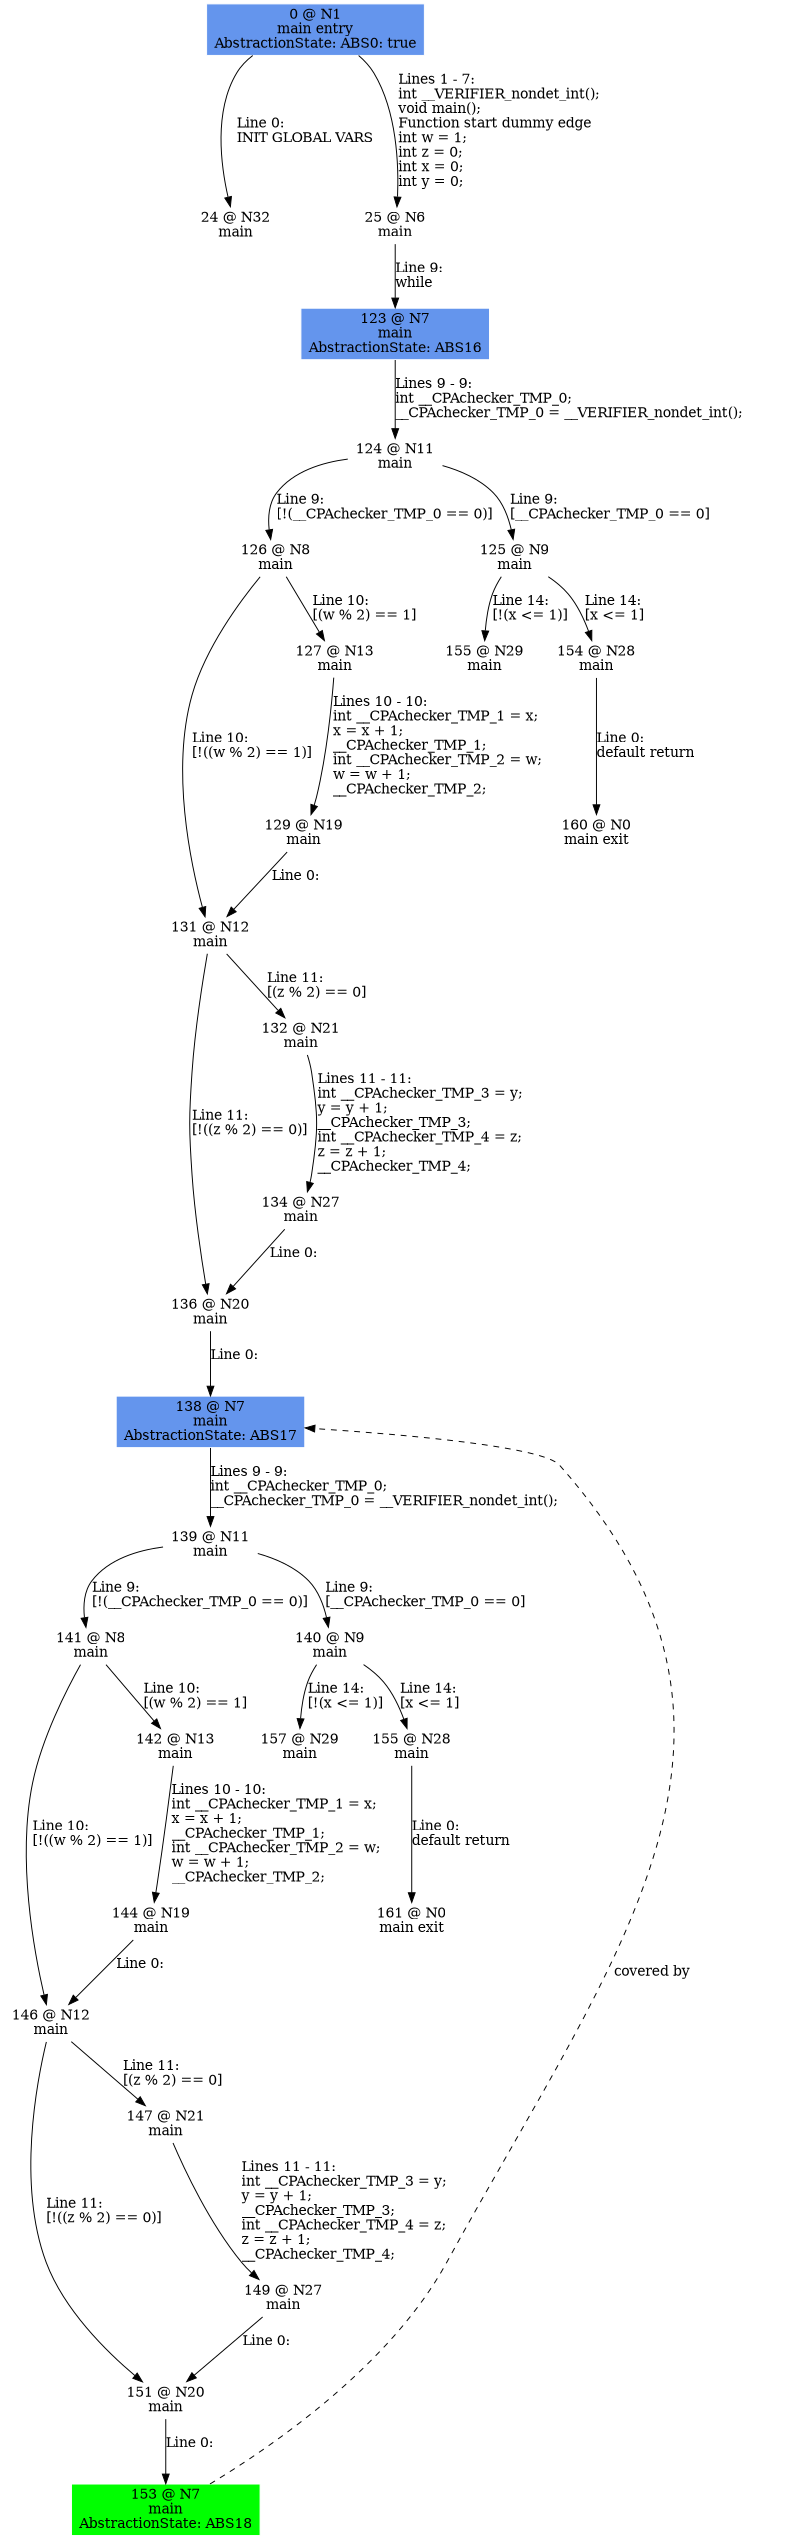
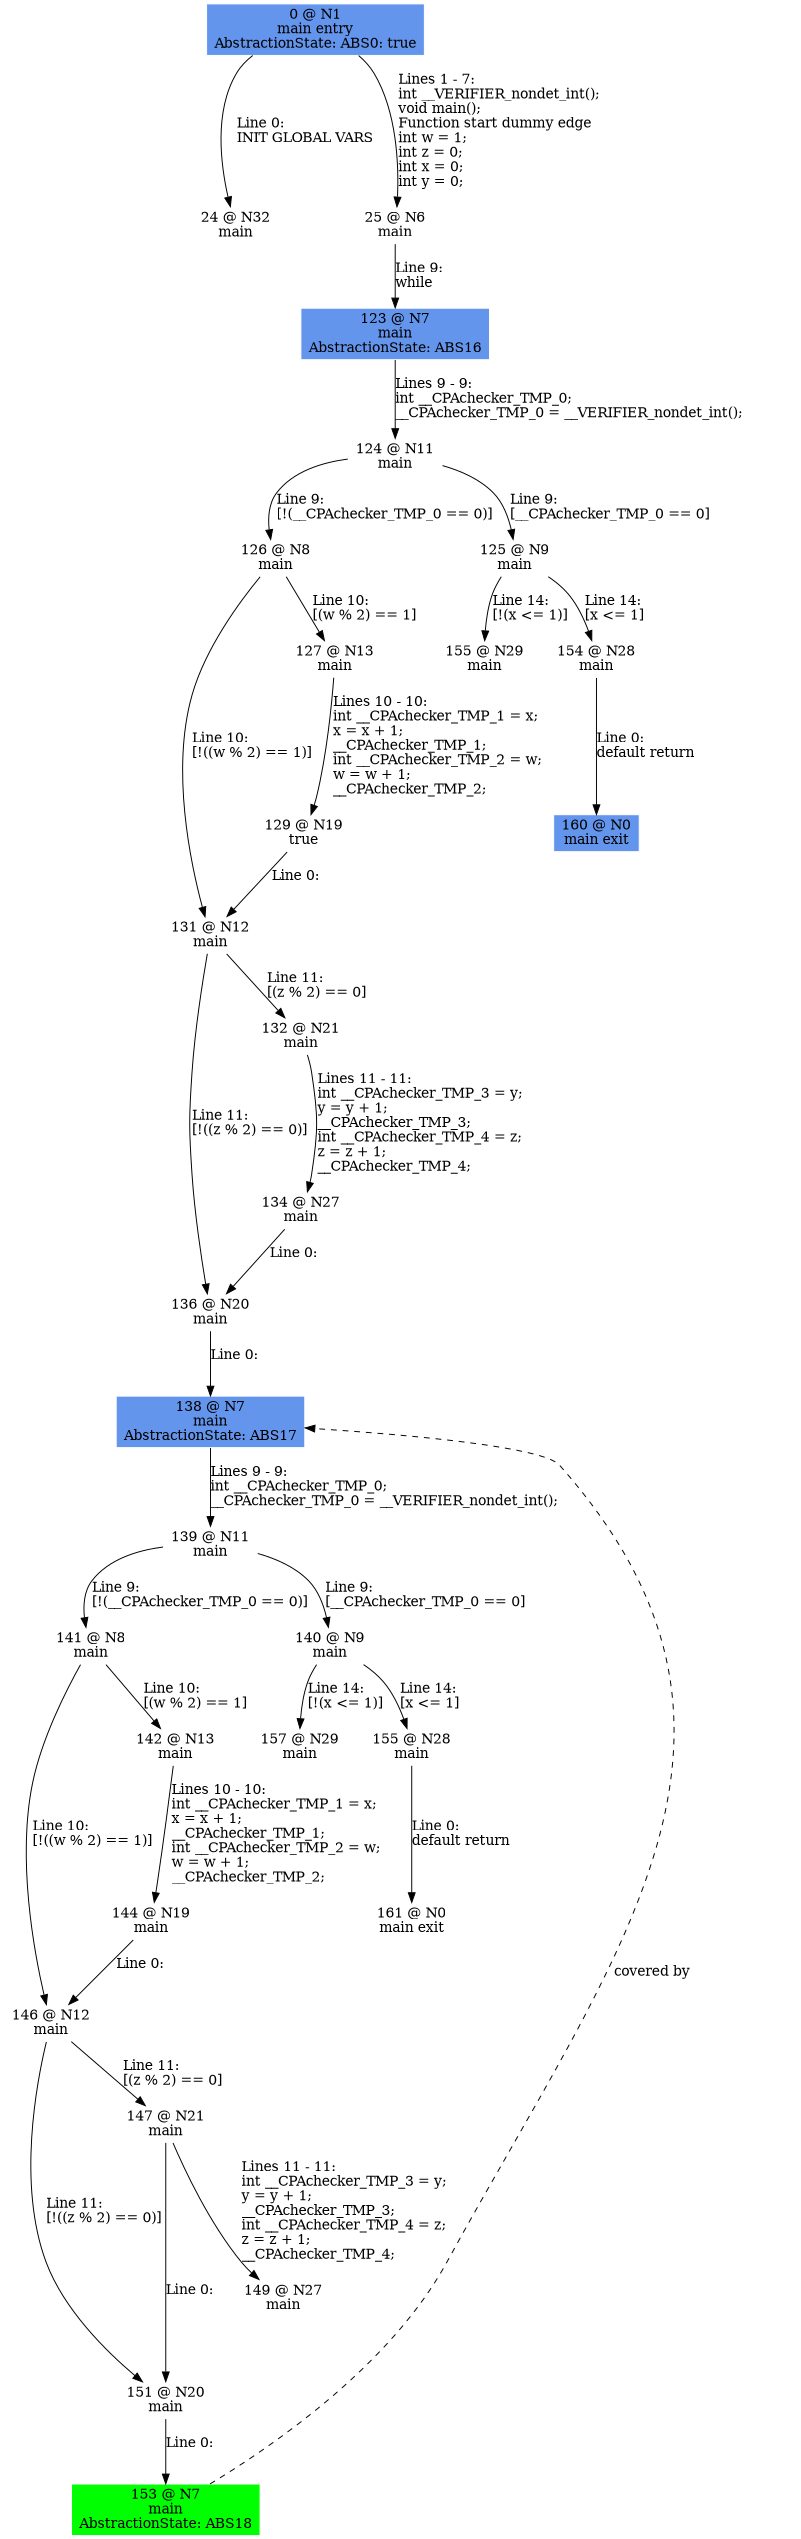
node "129 @ N19 main": label "129 @ N19 main" -> "129 @ N19 true"
node "160 @ N0 main exit": fillcolor white -> cornflowerblue
edge "149 @ N27 main" -> "151 @ N20 main": now "147 @ N21 main" -> "151 @ N20 main"
